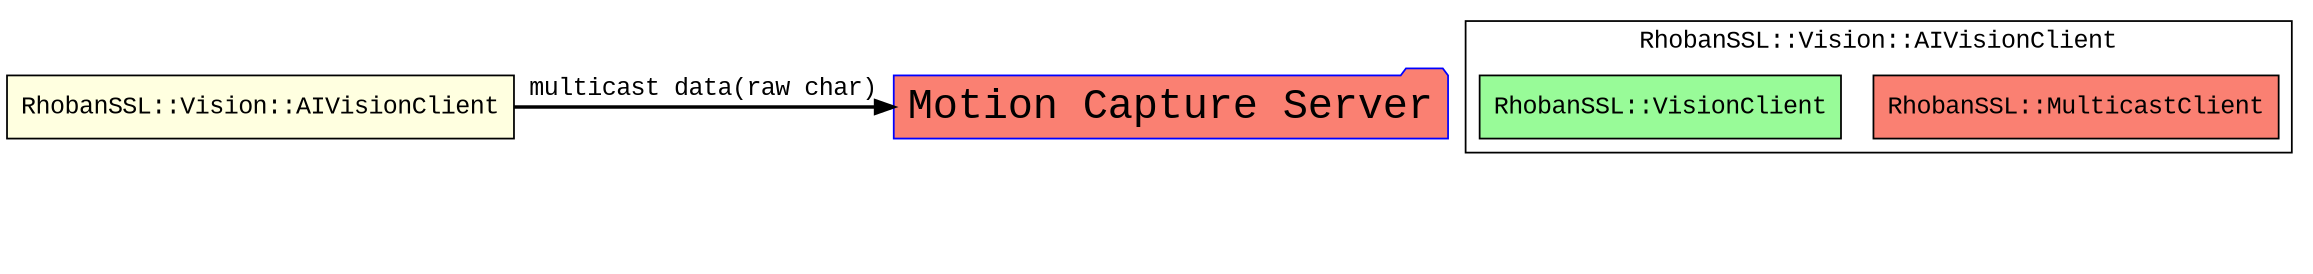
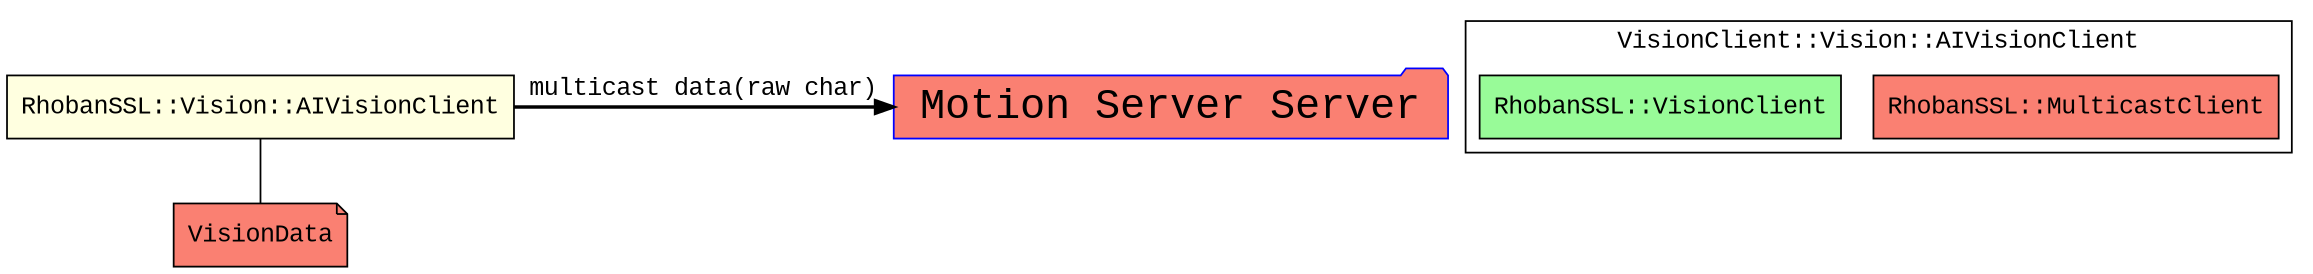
cluster "RhobanSSL::Vision::AIVisionClient": label "RhobanSSL::Vision::AIVisionClient" -> "VisionClient::Vision::AIVisionClient"
node "Motion Capture Server": label "Motion Capture Server" -> "Motion Server Server"
node "VisionData": added
